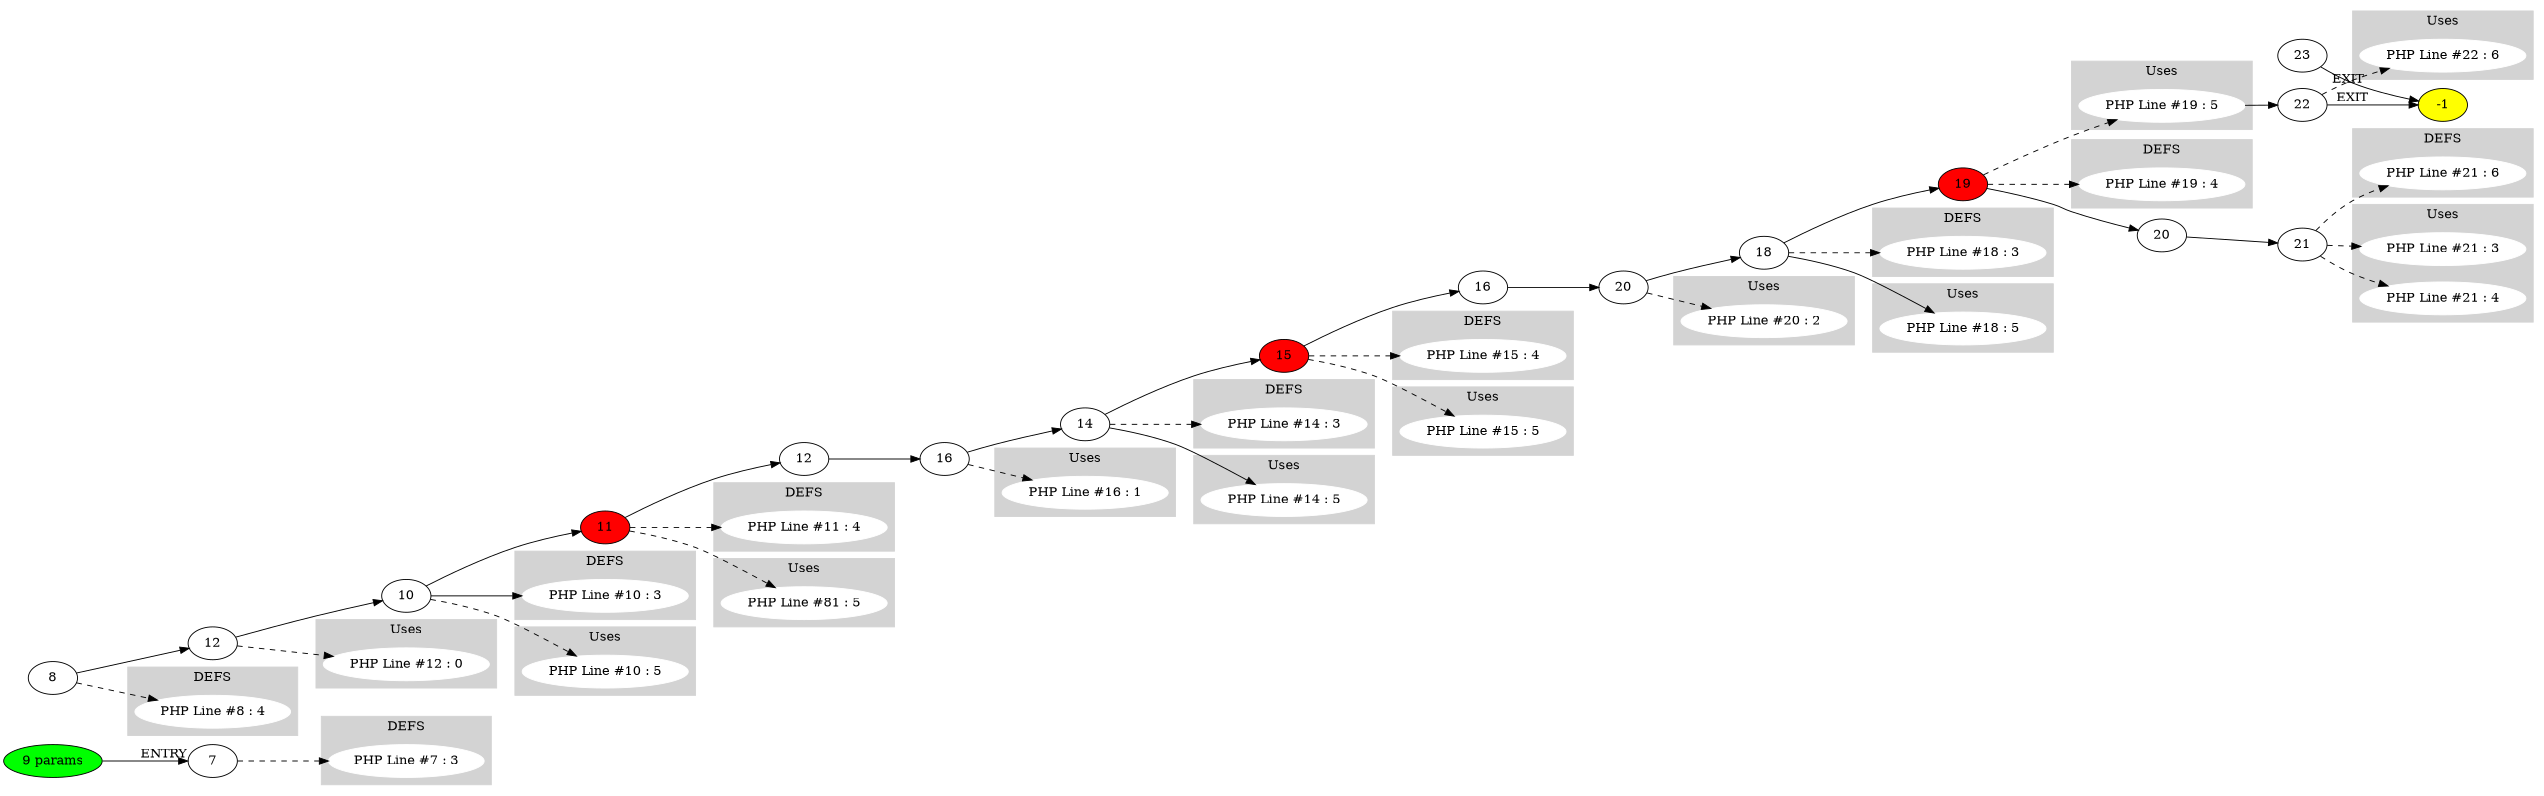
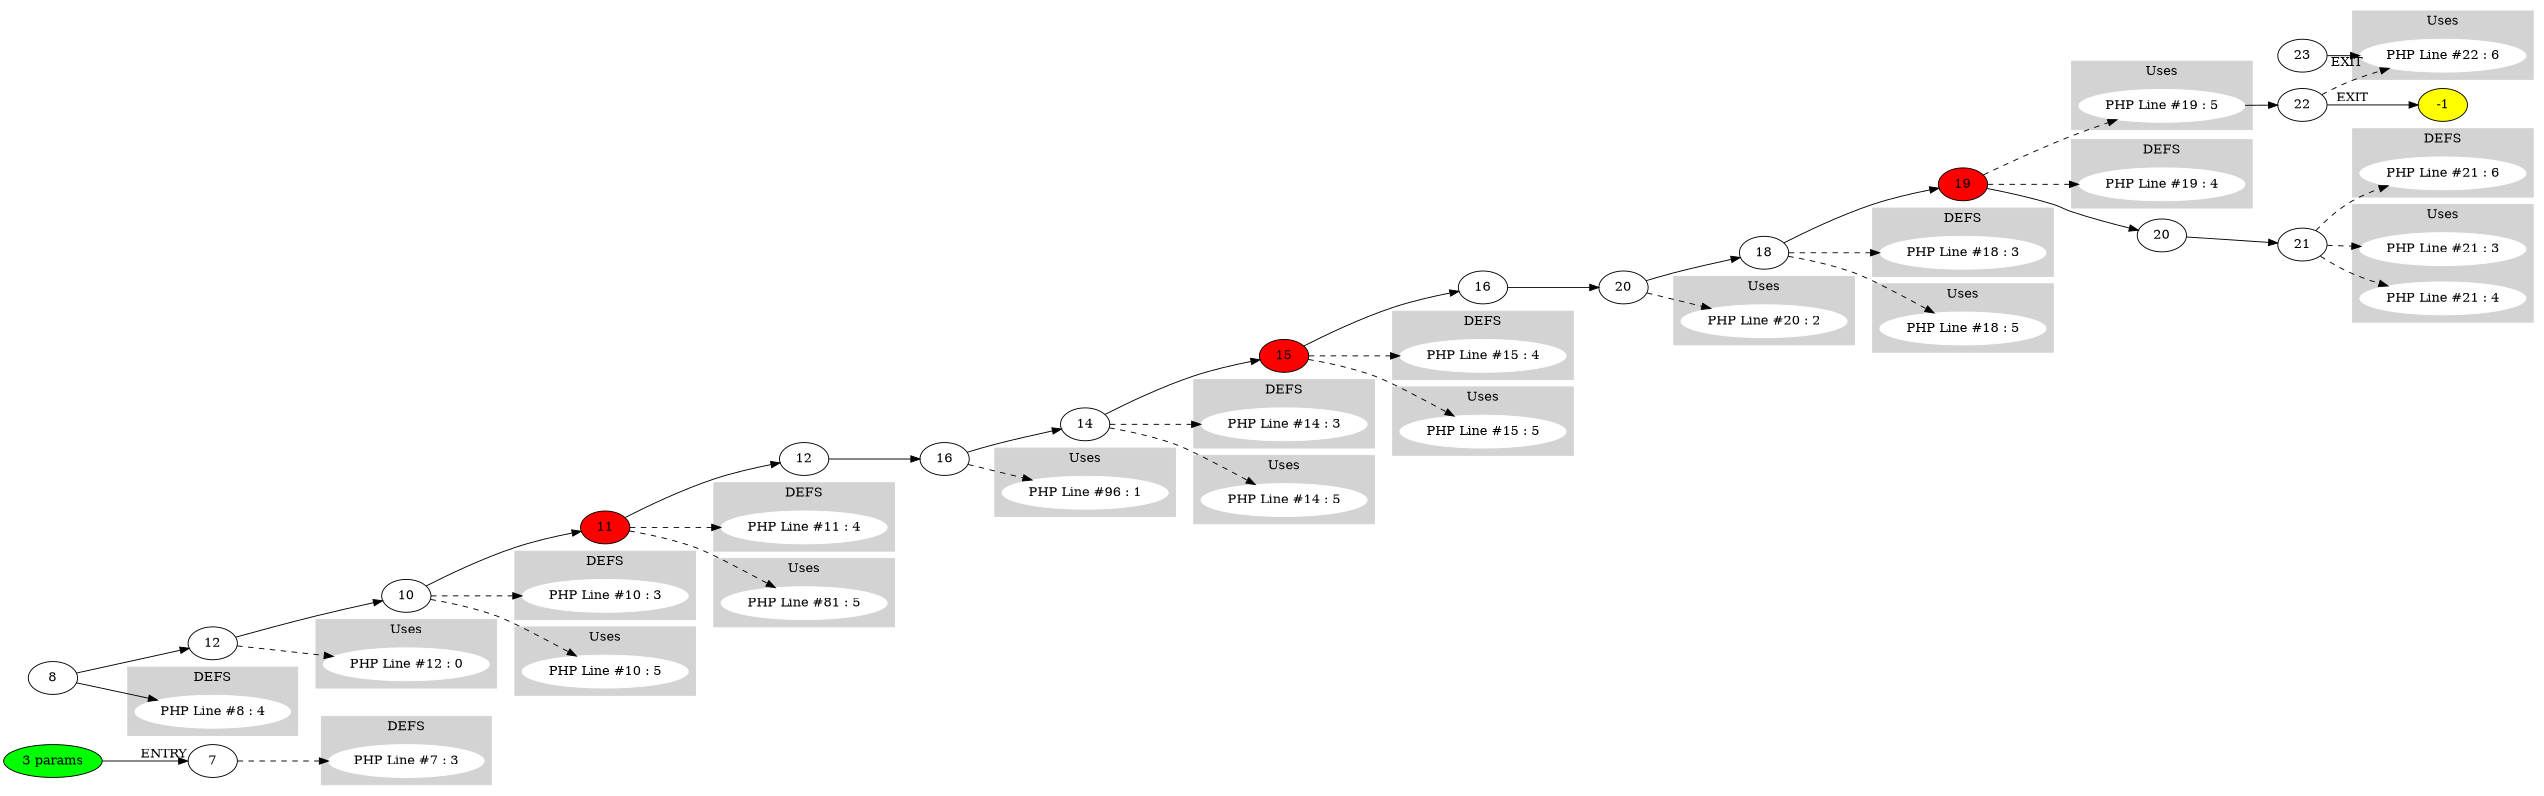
edge "23" -> "-1": now "23" -> "PHP Line #22 : 6"
edge "18" -> "PHP Line #18 : 5": style solid -> dashed
edge "14" -> "PHP Line #14 : 5": style solid -> dashed
node "PHP Line #16 : 1": label "PHP Line #16 : 1" -> "PHP Line #96 : 1"
edge "10" -> "PHP Line #10 : 3": style solid -> dashed
edge "8" -> "PHP Line #8 : 4": style dashed -> solid
node "9 params": label "9 params" -> "3 params"
